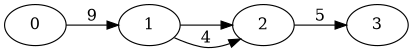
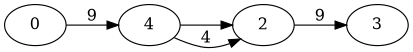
edge "2" -> "3": label "5" -> "9"
node "1": label "1" -> "4"
